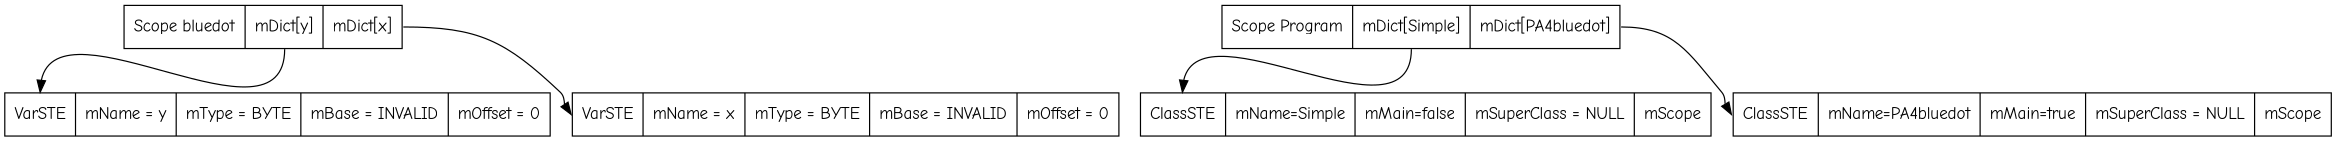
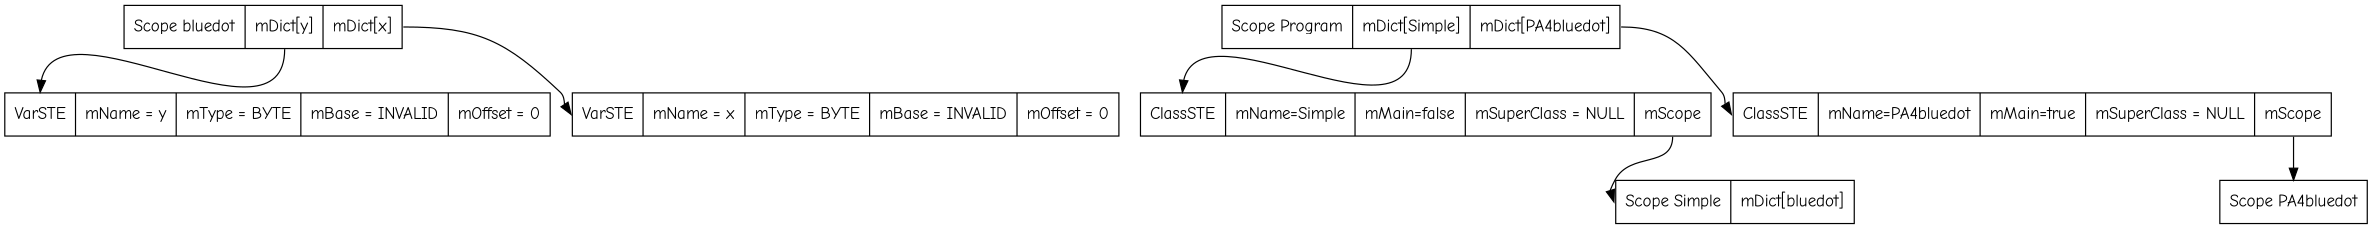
node "Scope Simple": added
node "Scope PA4bluedot": added
